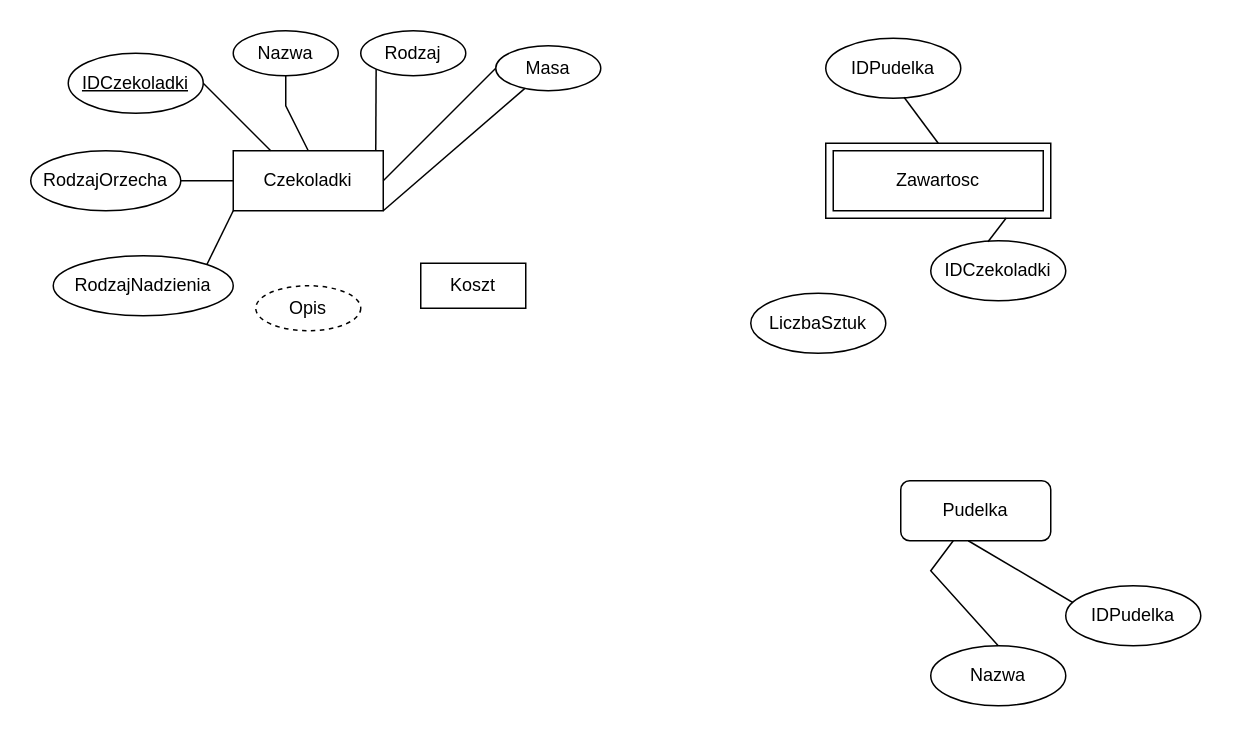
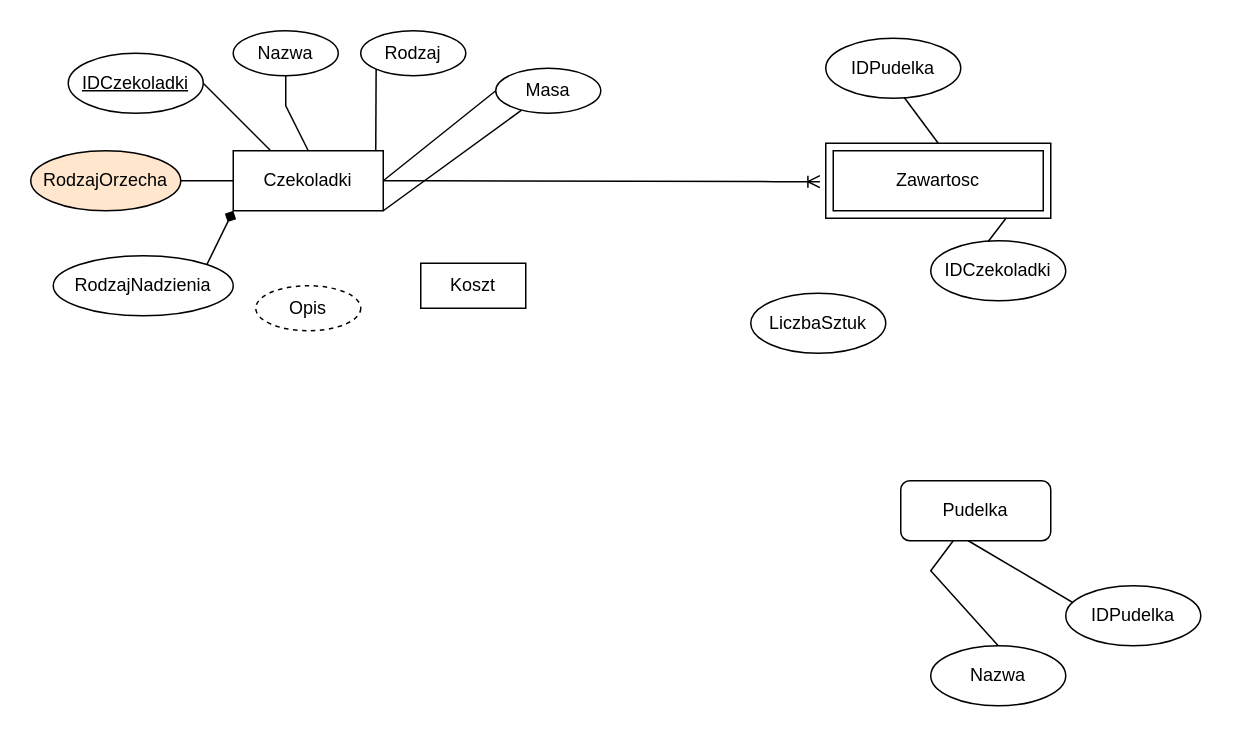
node "Masa": moved (548, 68) -> (548, 91)
node "RodzajOrzecha": fillcolor #ffffff -> #ffe6cc
edge "Czekoladki" -> "Zawartosc": added
edge "Czekoladki" -- "RodzajNadzienia": arrowhead none -> diamond
